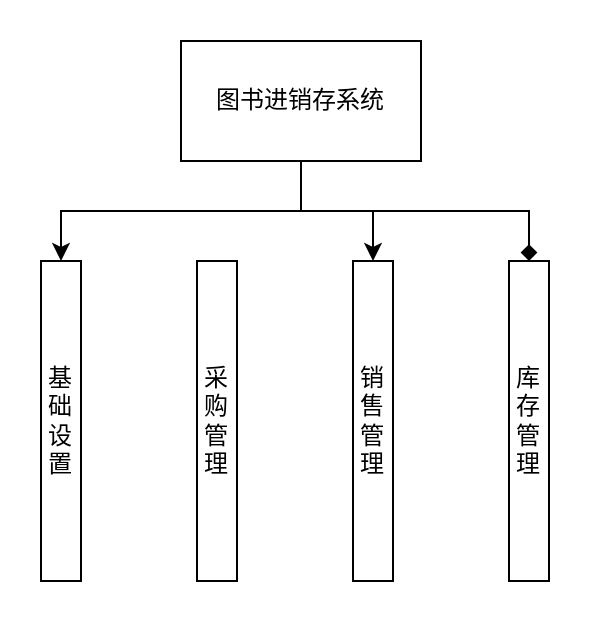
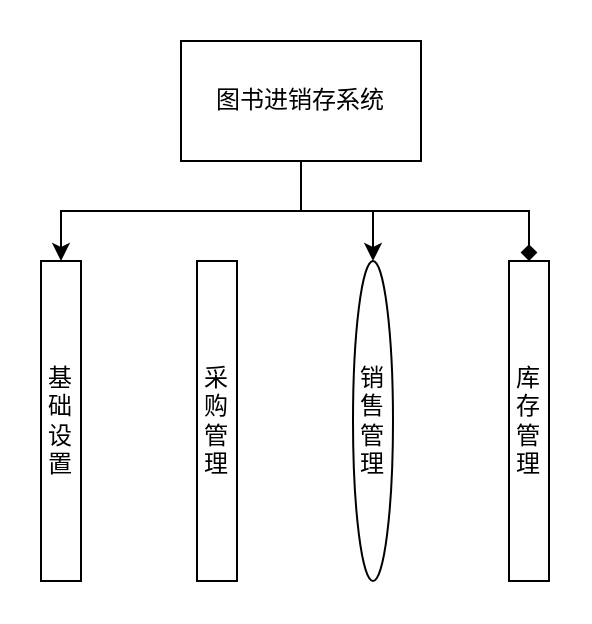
node "销售管理": shape rectangle -> ellipse
